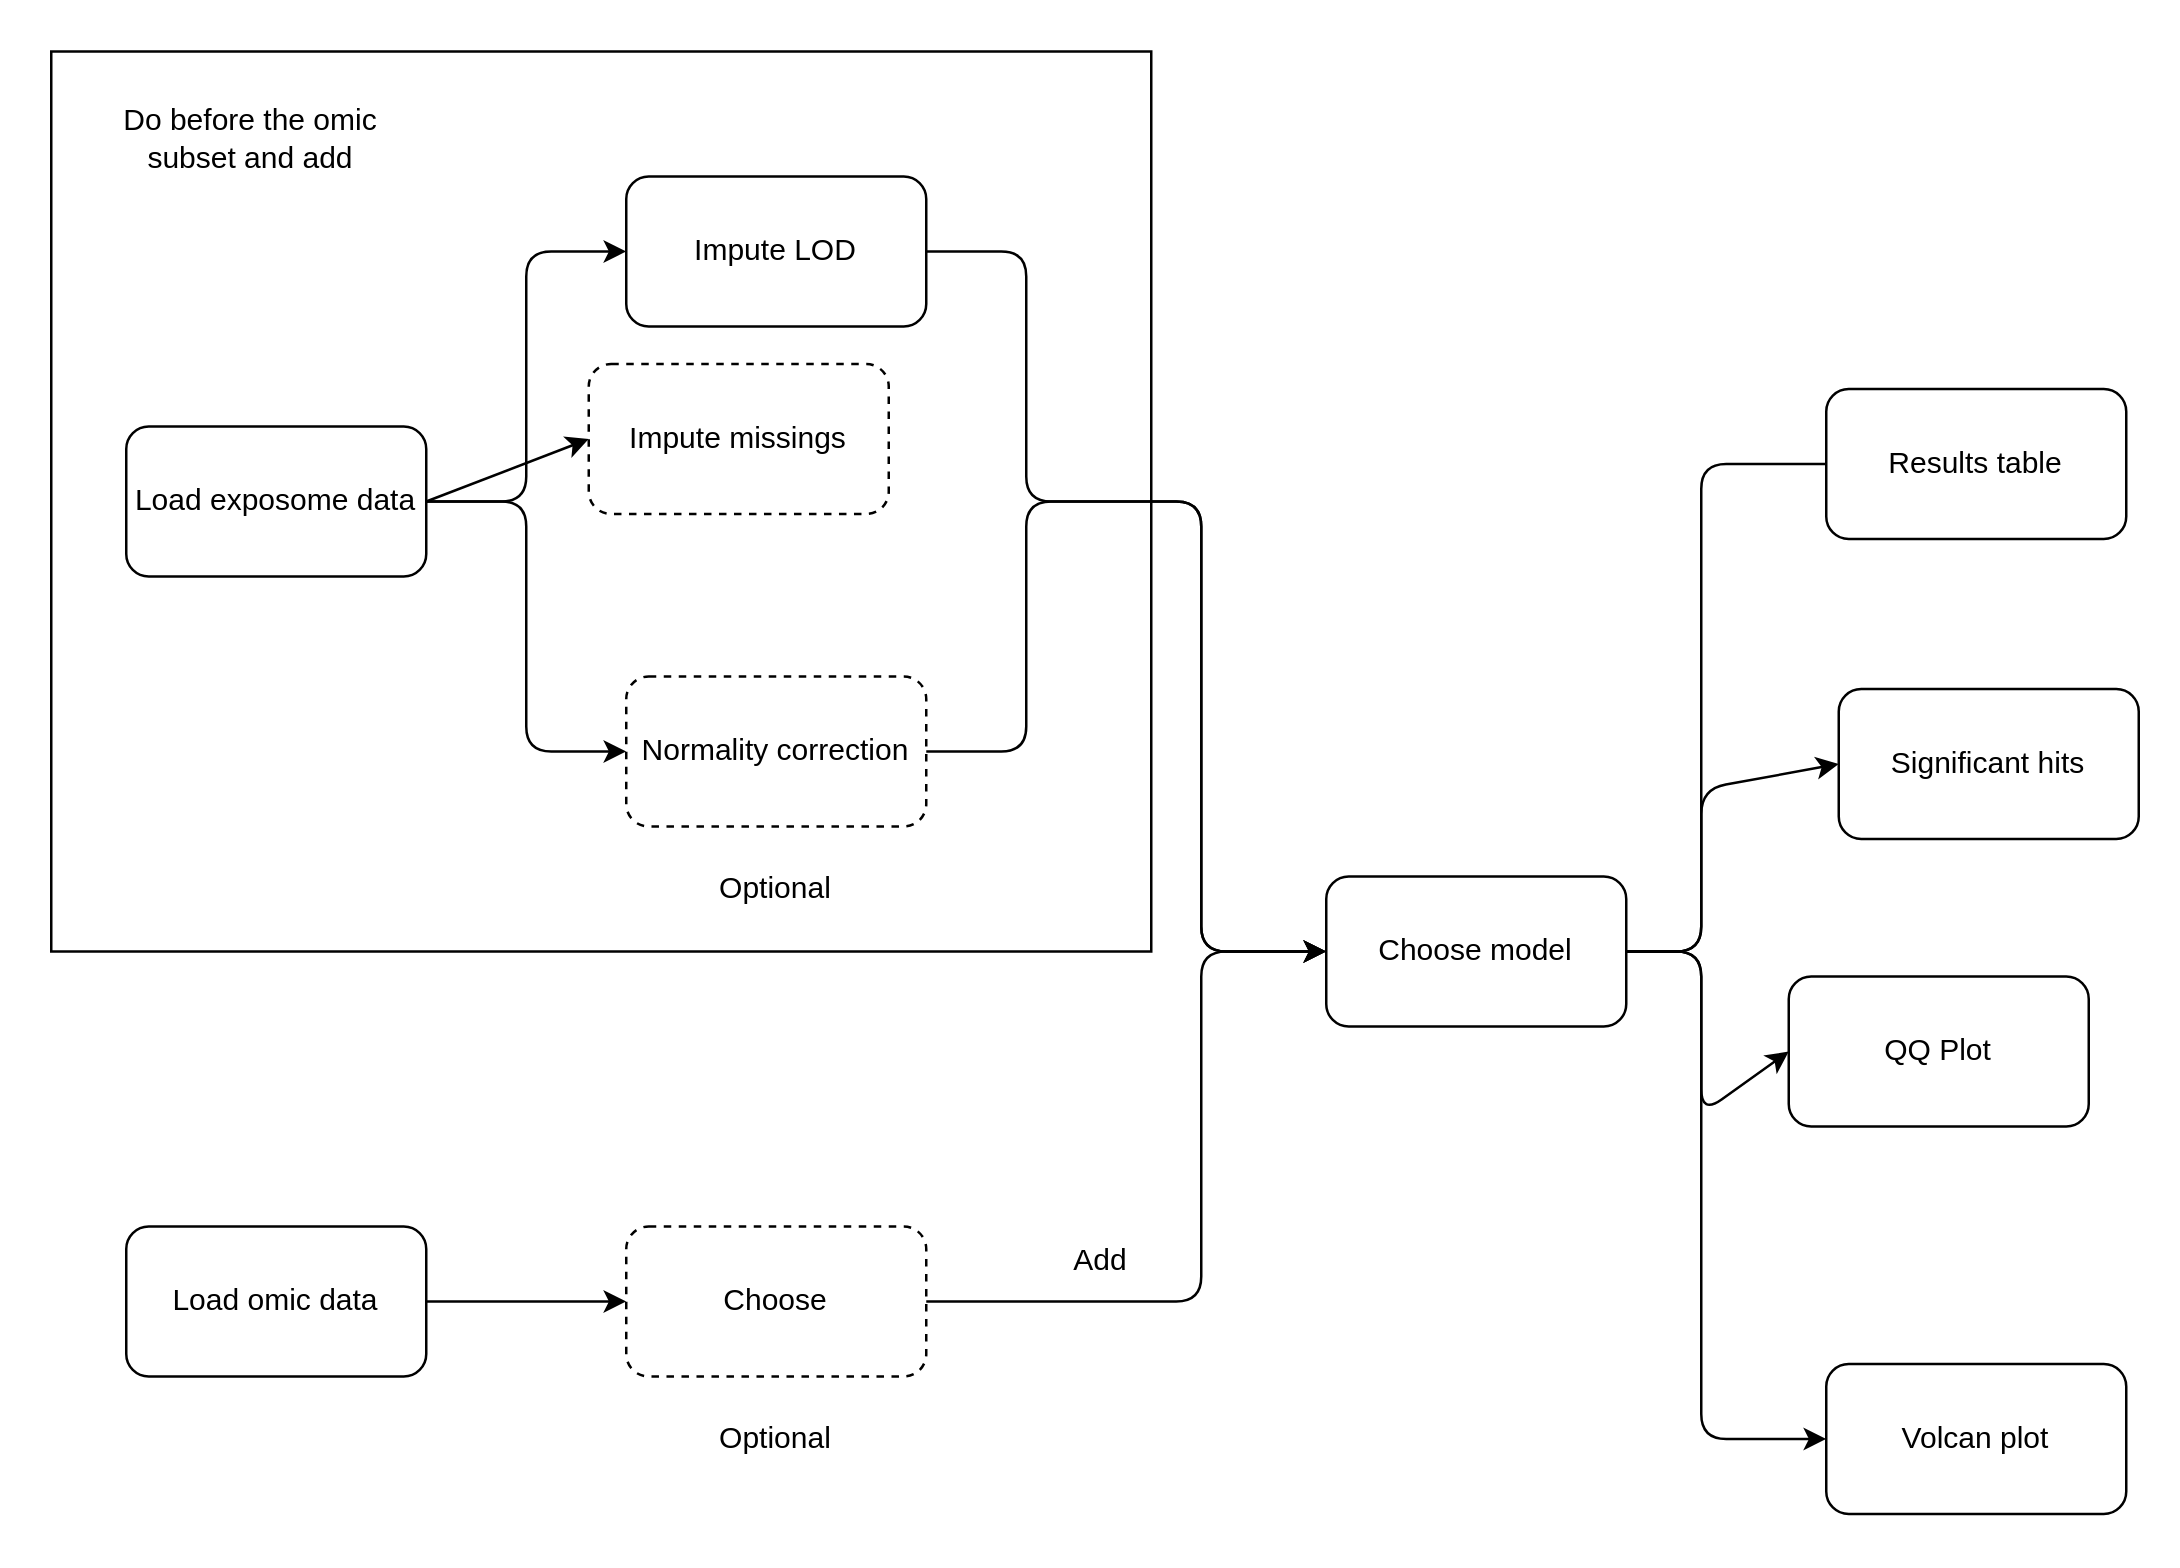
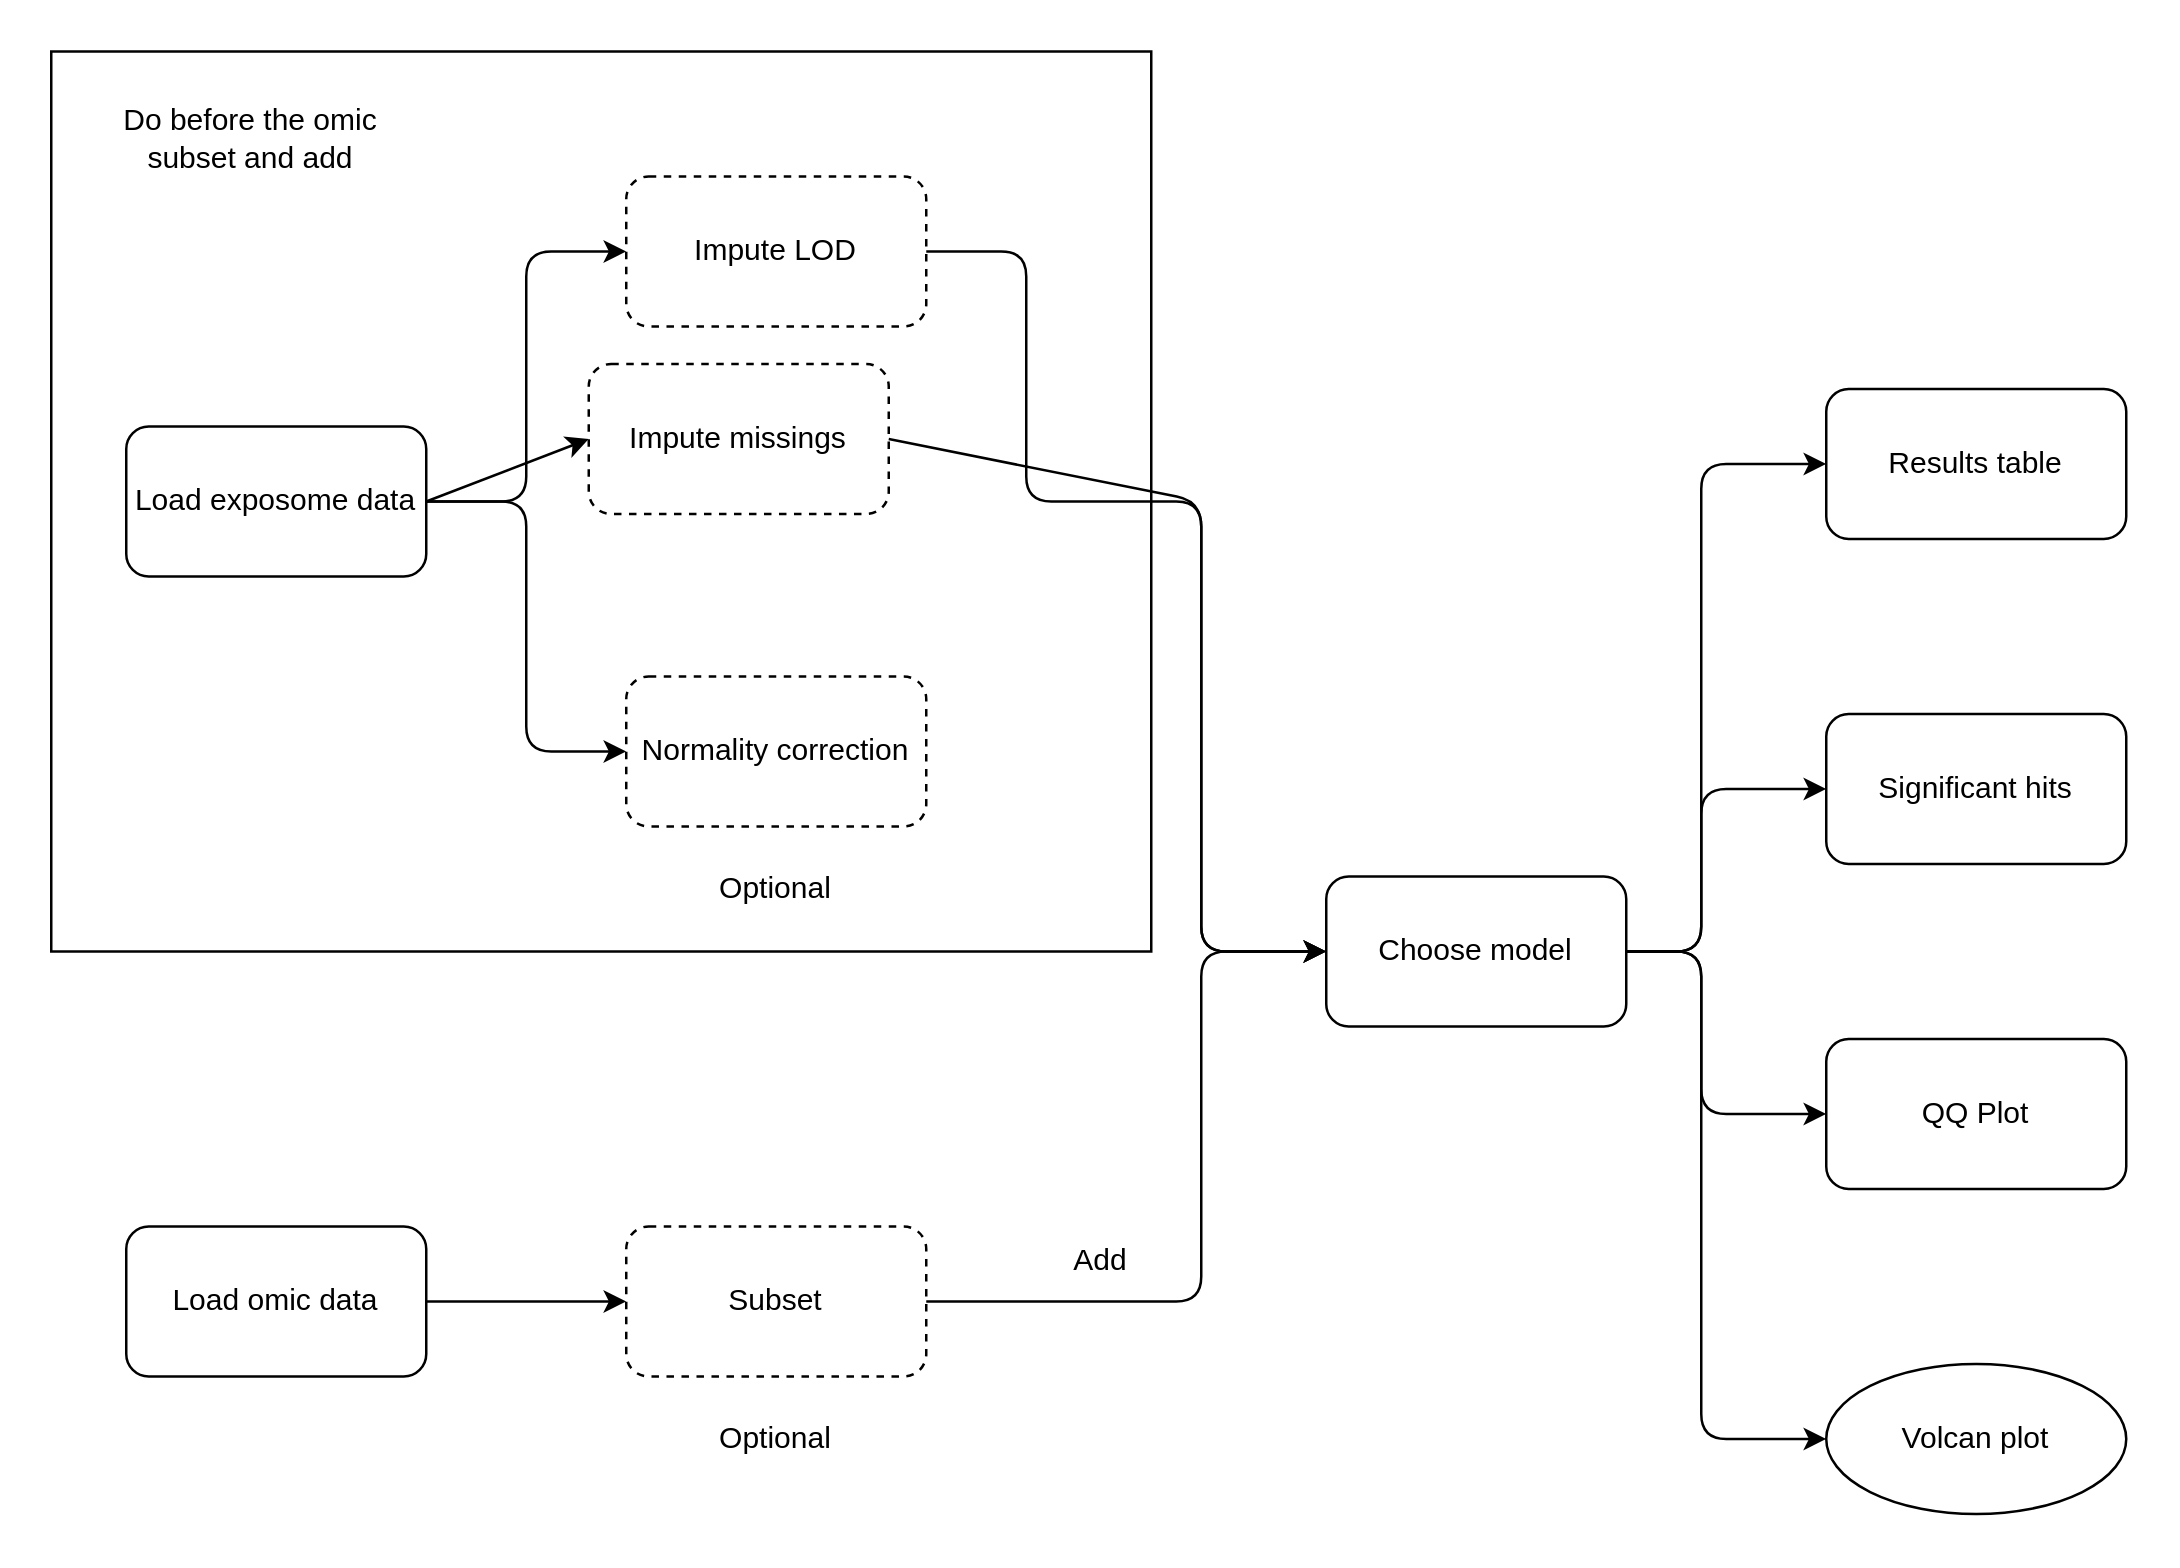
node "Impute LOD": style solid -> dashed
edge "Results table" -- "Choose model": arrowhead none -> classic
edge "Impute missings" -> "Choose model": added
edge "Normality correction" -> "Choose model": removed
node "Significant hits": moved (1989, 764) -> (1976, 789)
node "QQ Plot": moved (1939, 1051) -> (1976, 1114)
node "Choose": label "Choose" -> "Subset"
node "Volcan plot": shape rounded rectangle -> ellipse
